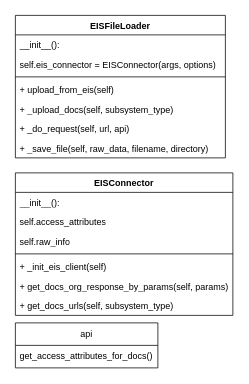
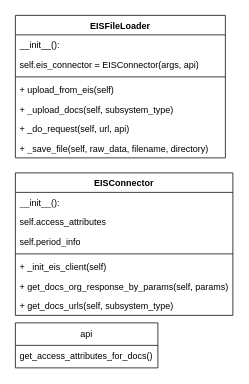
node "self.eis_connector = EISConnector(args, options)": label "self.eis_connector = EISConnector(args, options)" -> "self.eis_connector = EISConnector(args, api)"
node "self.raw_info": label "self.raw_info" -> "self.period_info"
